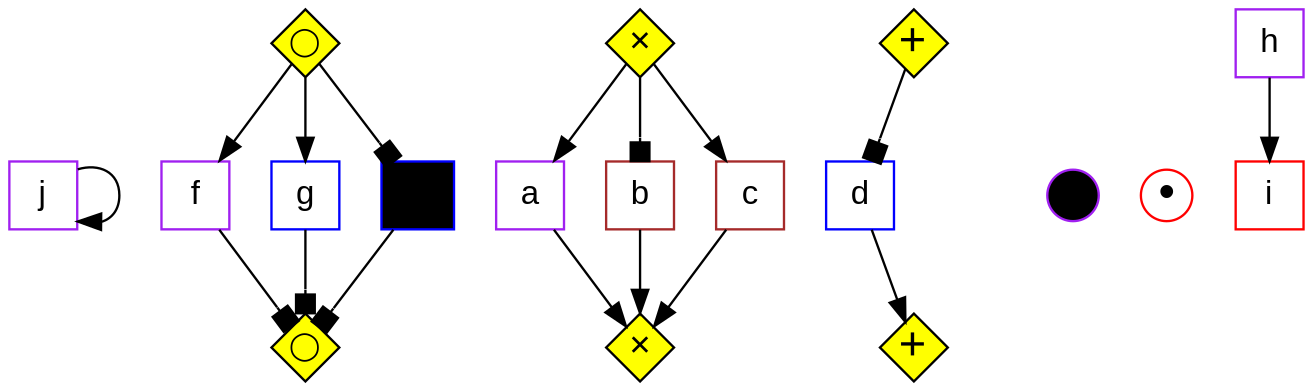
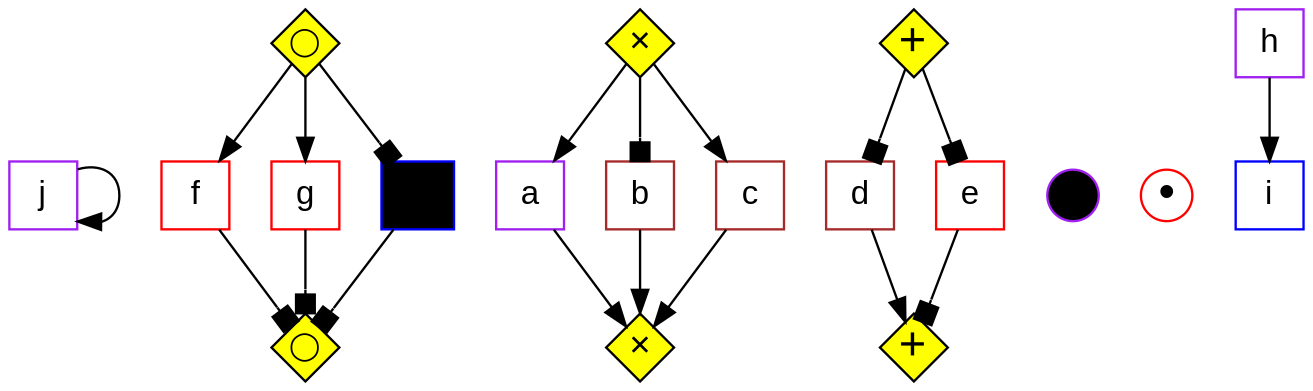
node "f": color purple -> red
node "g": color blue -> red
node "d": color blue -> brown
node "e": added
node "i": color red -> blue
